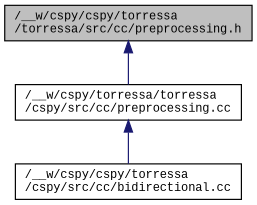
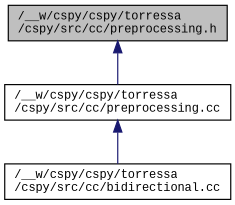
node "/__w/cspy/cspy/torressa /torressa/src/cc/preprocessing.h": label "/__w/cspy/cspy/torressa /torressa/src/cc/preprocessing.h" -> "/__w/cspy/cspy/torressa /cspy/src/cc/preprocessing.h"
node "/__w/cspy/torressa/torressa /cspy/src/cc/preprocessing.cc": label "/__w/cspy/torressa/torressa /cspy/src/cc/preprocessing.cc" -> "/__w/cspy/cspy/torressa /cspy/src/cc/preprocessing.cc"
